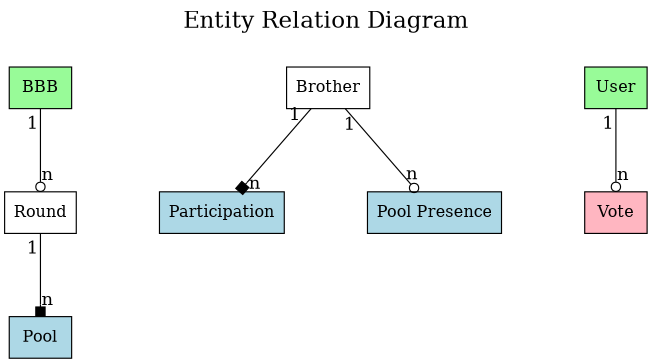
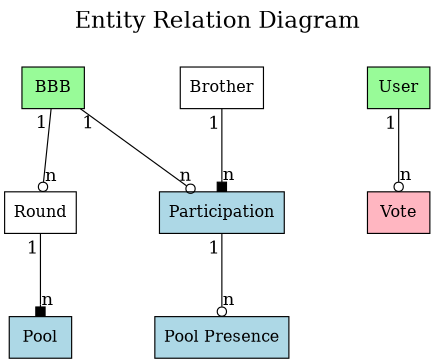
edge "BBB" -> "Participation": added
edge "Brother" -> "Pool Presence": now "Participation" -> "Pool Presence"
